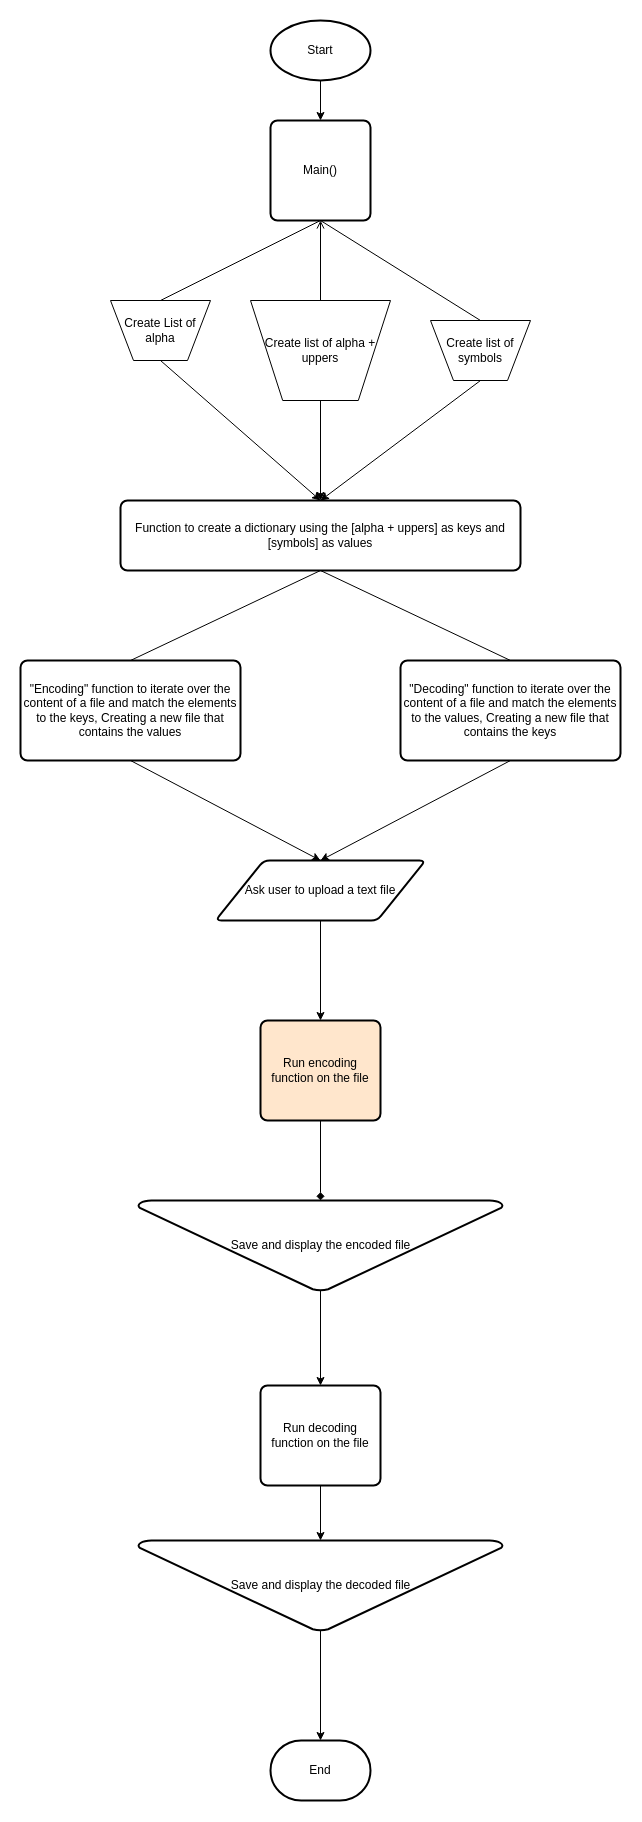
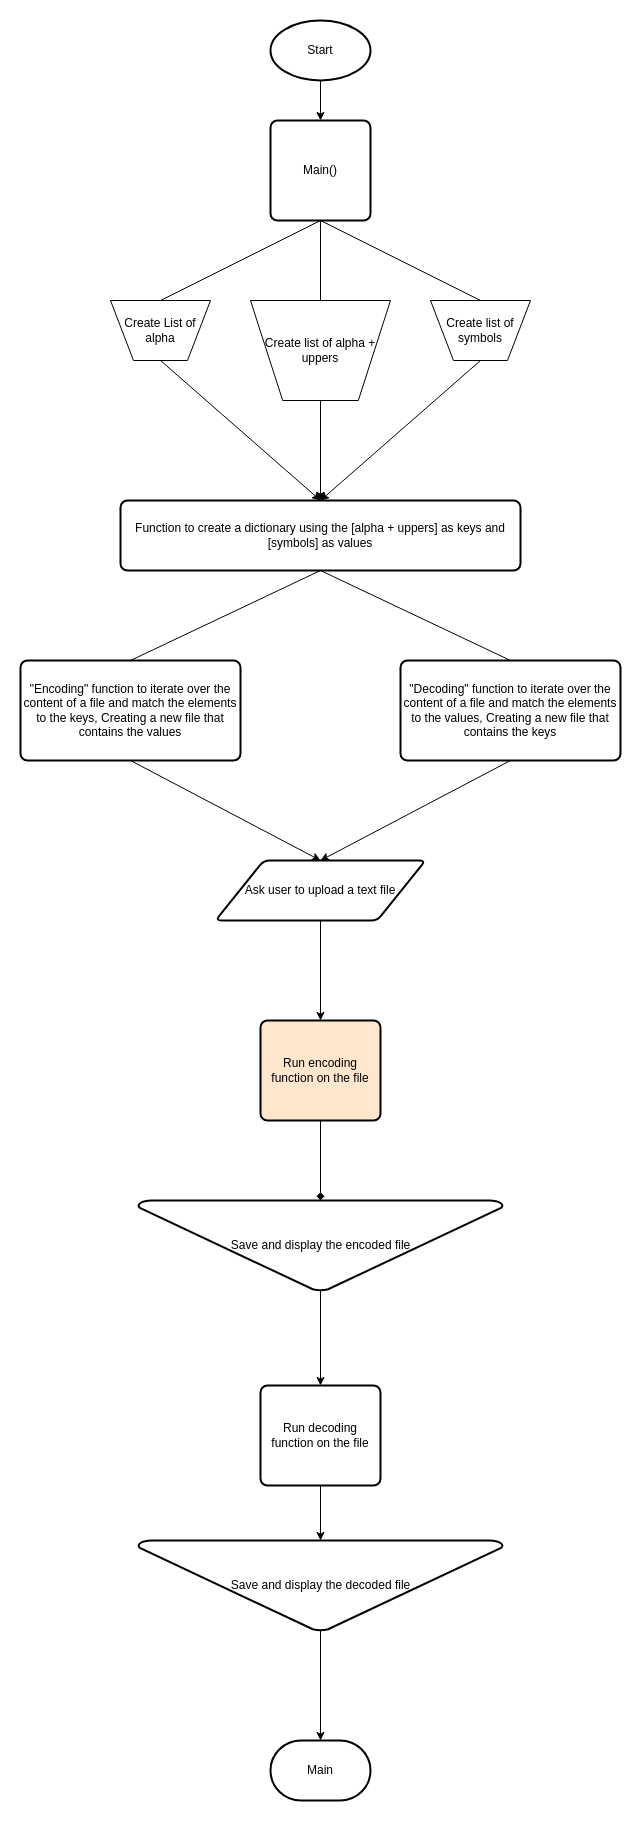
edge "Create list of alpha + uppers" -> "Main()": arrowhead open -> none
node "Create list of symbols": moved (481, 351) -> (481, 331)
node "End": label "End" -> "Main"
